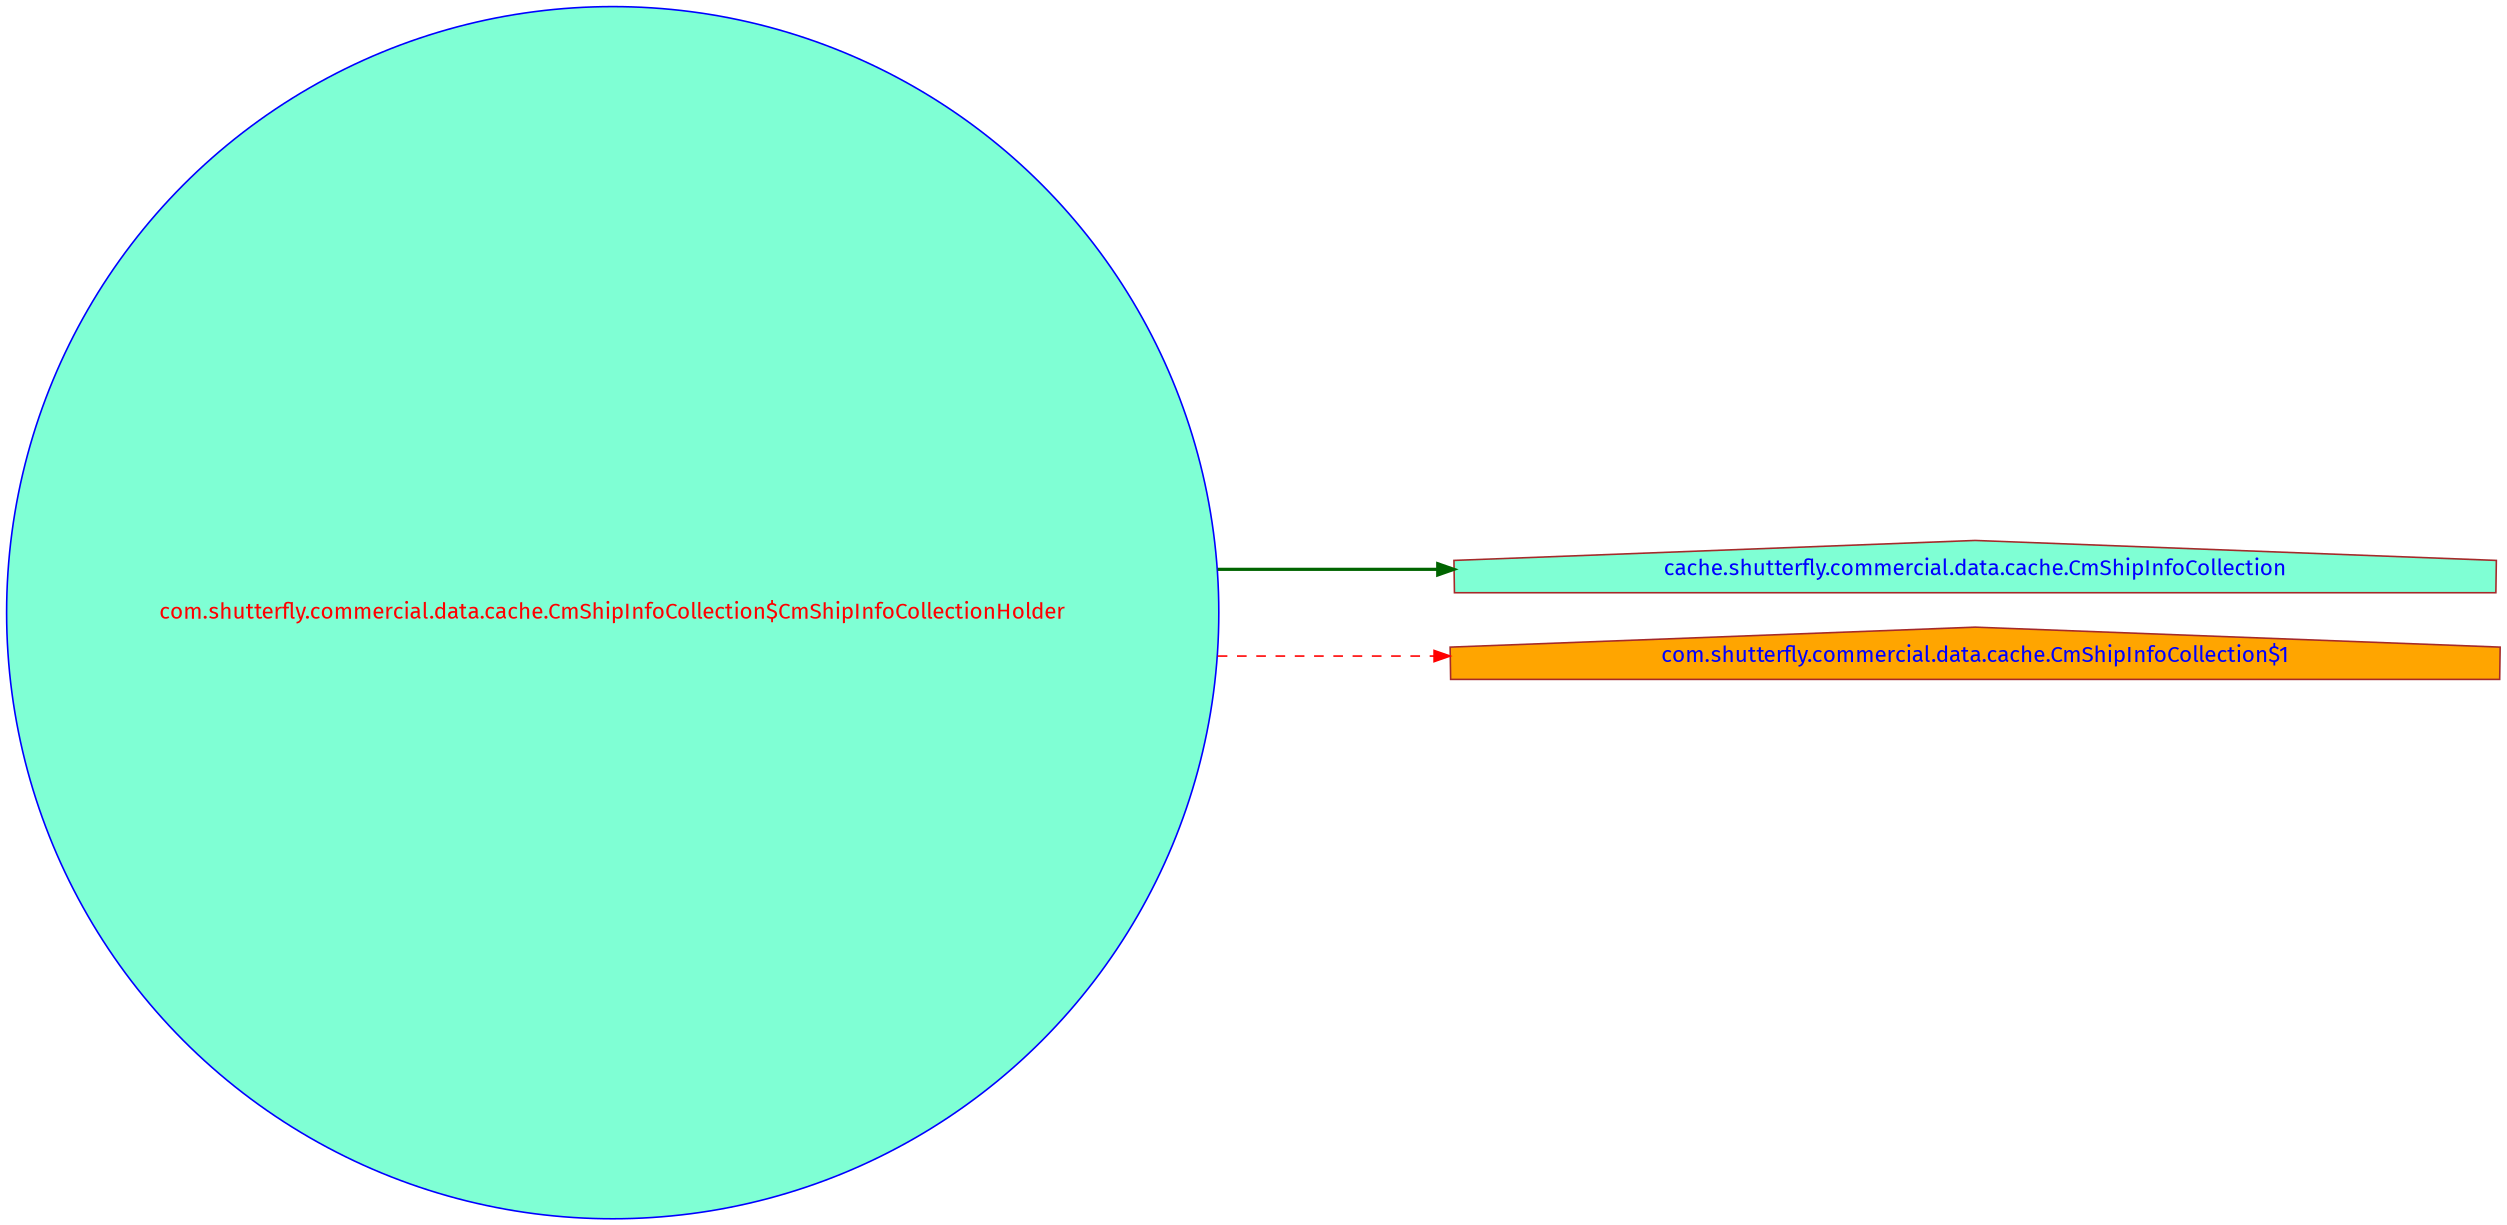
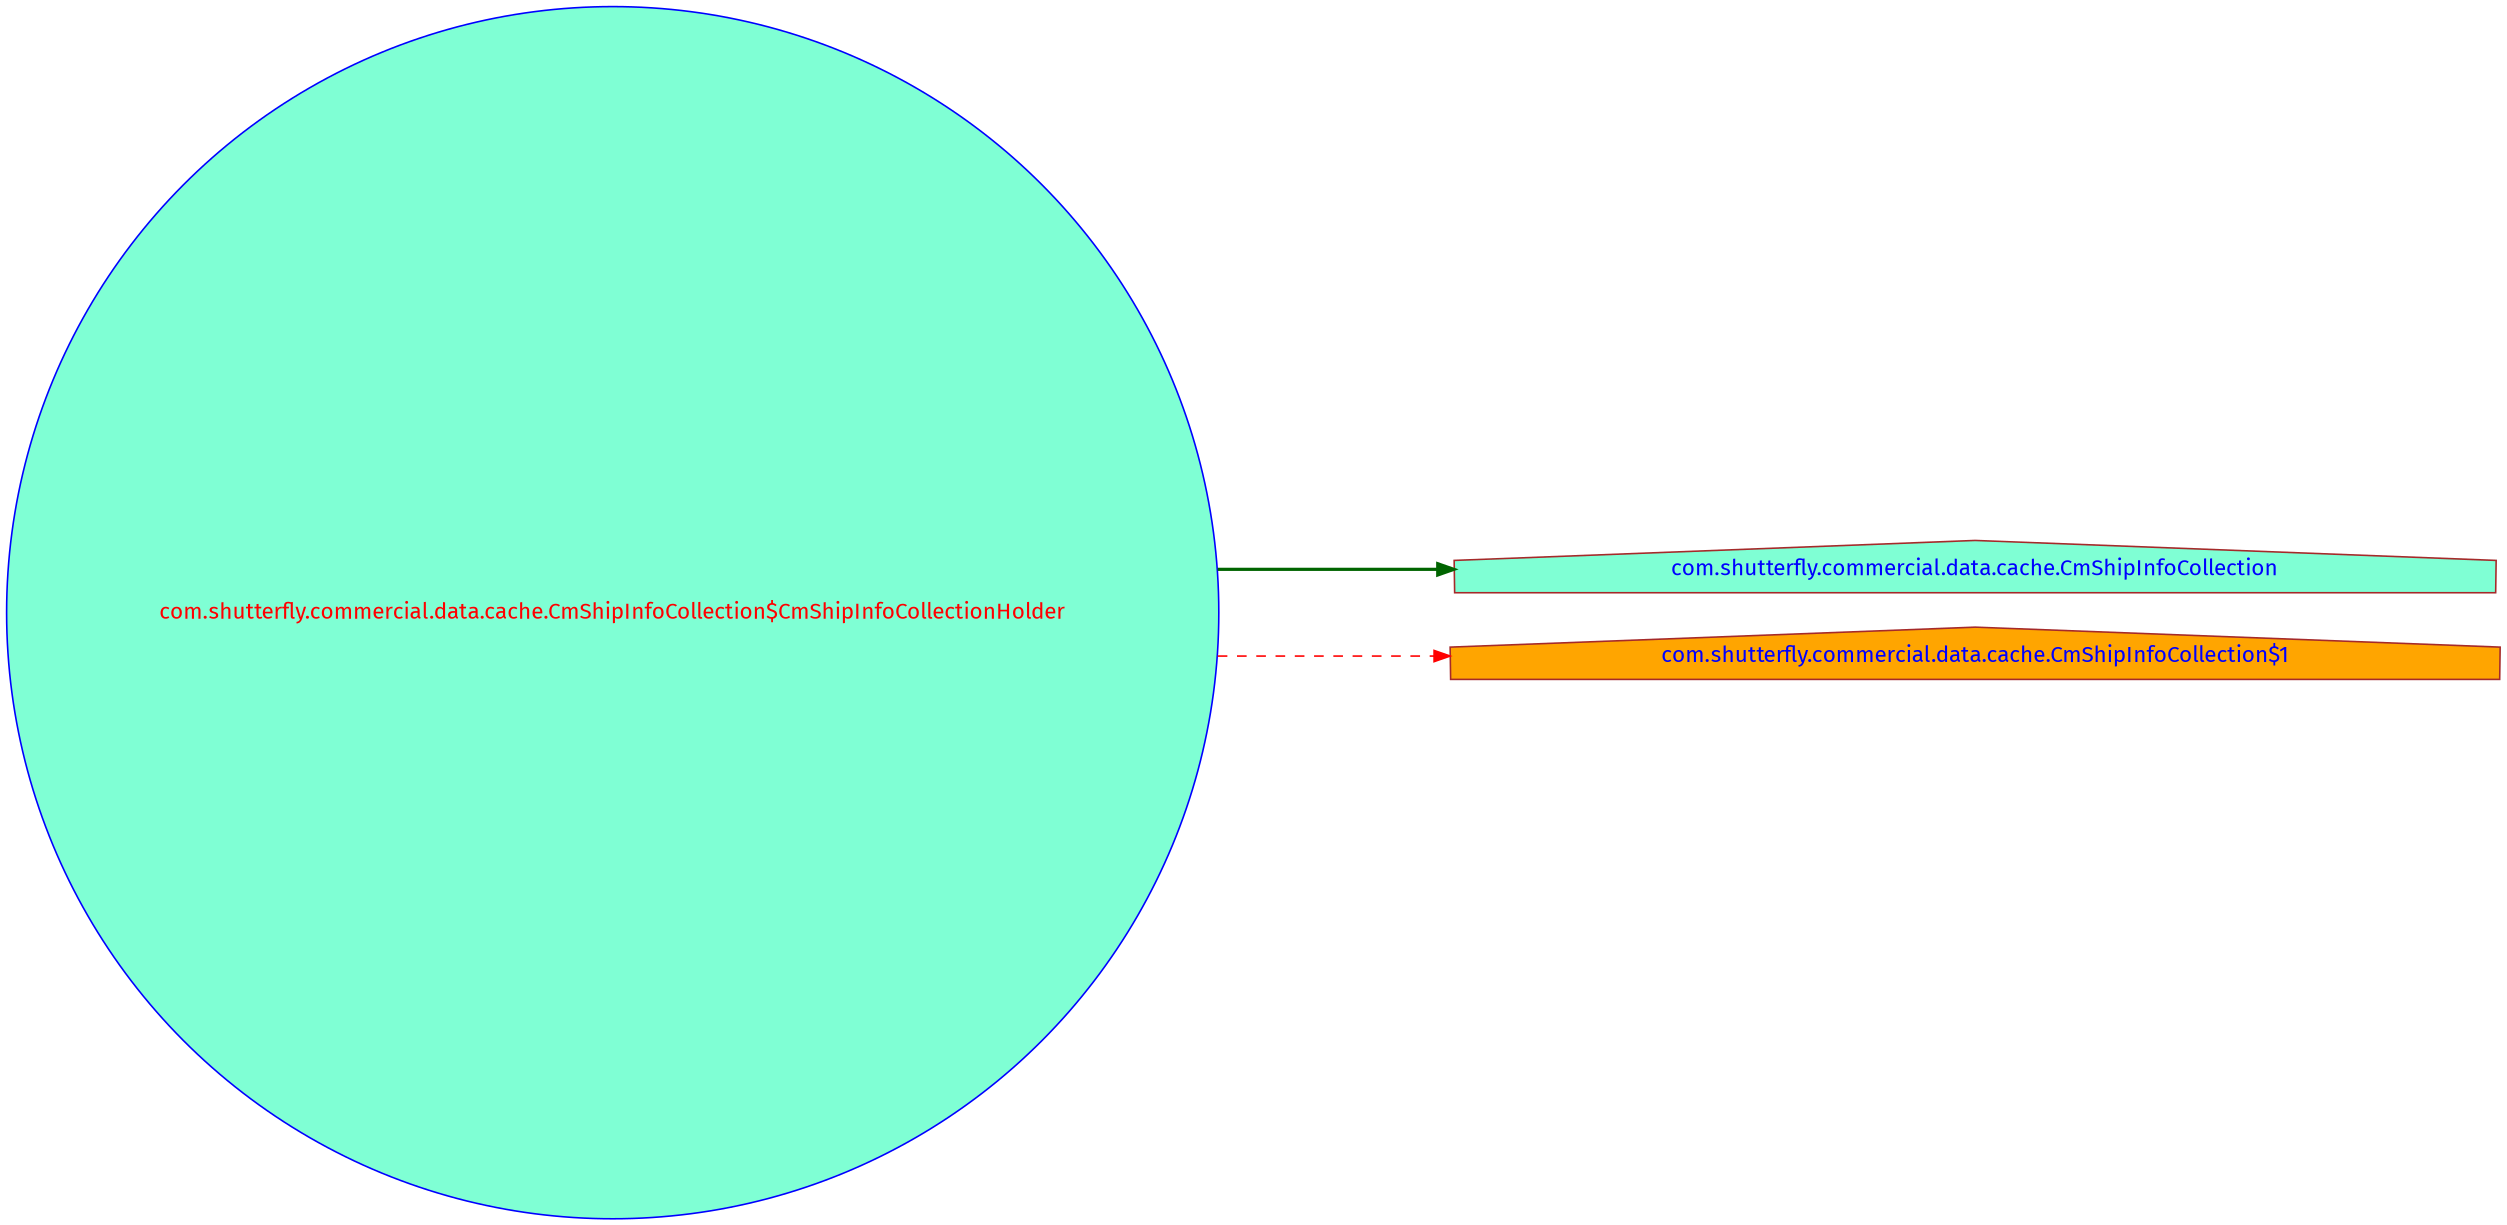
node "cache.shutterfly.commercial.data.cache.CmShipInfoCollection": label "cache.shutterfly.commercial.data.cache.CmShipInfoCollection" -> "com.shutterfly.commercial.data.cache.CmShipInfoCollection"
